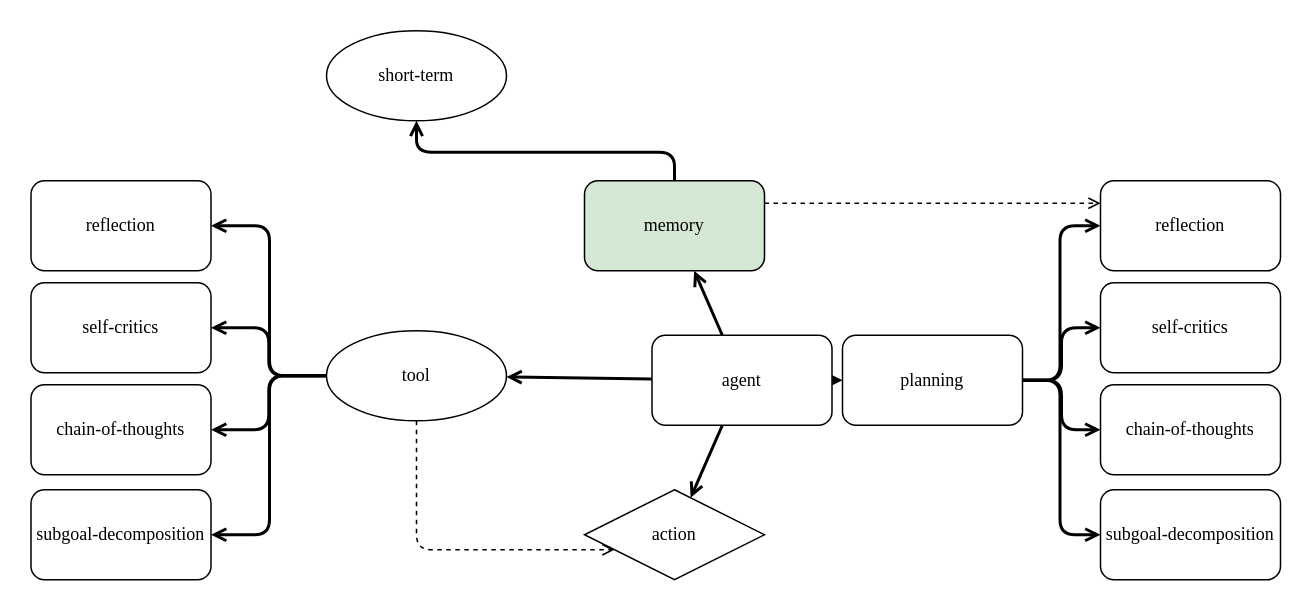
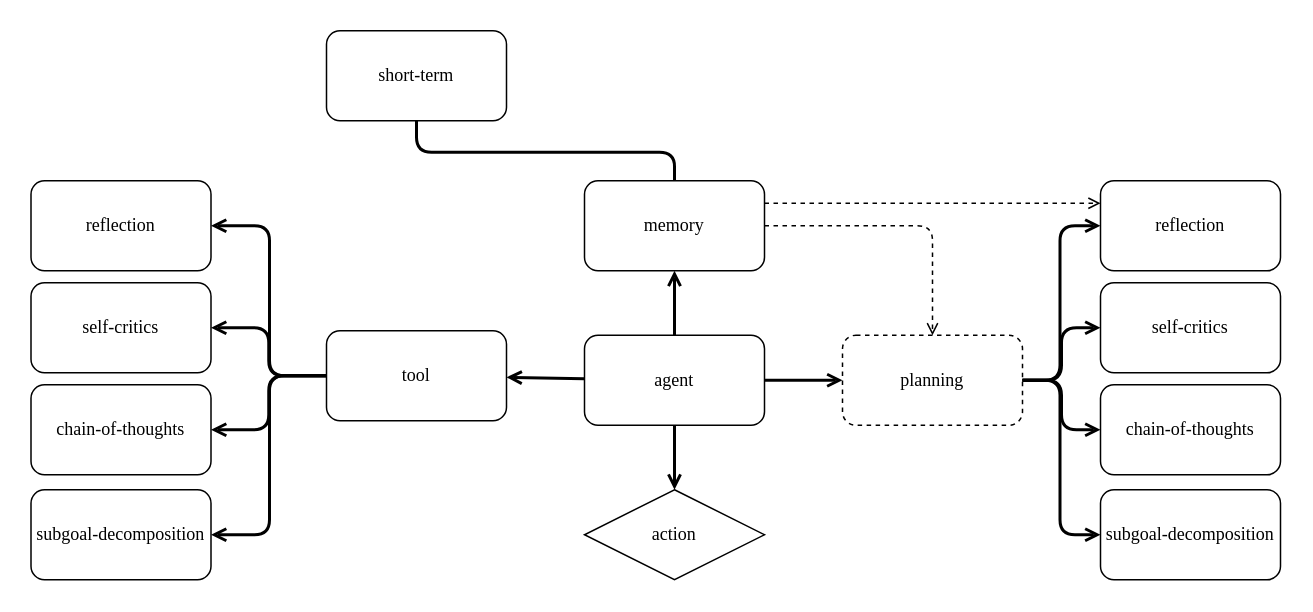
node "short-term": shape ellipse -> rounded rectangle
edge "memory" -> "short-term": arrowhead open -> none
node "memory": fillcolor #d5e8d4 -> #ffffff
edge "memory" -> "planning": added
node "tool": shape ellipse -> rounded rectangle
node "agent": moved (742, 380) -> (674, 380)
node "planning": style solid -> dashed
edge "tool" -> "action": removed
